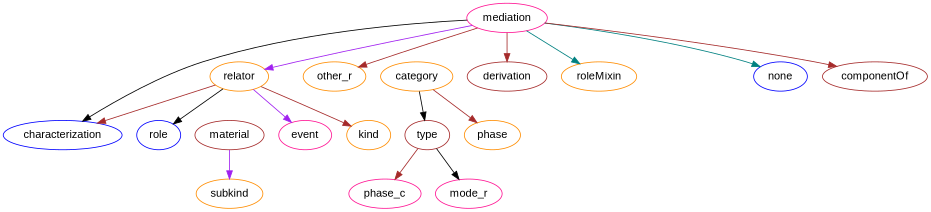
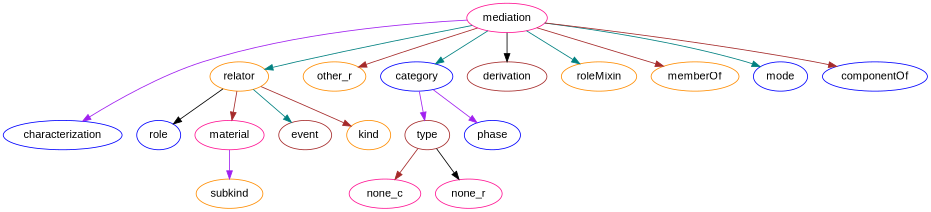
edge "mediation" -> "derivation": color brown -> black
edge "mediation" -> "characterization": color black -> purple
edge "mediation" -> "category": added
edge "mediation" -> "relator": color purple -> teal
node "category": color darkorange -> blue
node "memberOf": added
node "none": label "none" -> "mode"
node "componentOf": color brown -> blue
edge "category" -> "type": color black -> purple
edge "relator" -> "characterization": now "relator" -> "material"
edge "relator" -> "event": color purple -> teal
edge "category" -> "phase": color brown -> purple
node "material": color brown -> deeppink
node "event": color deeppink -> brown
node "phase": color darkorange -> blue
node "phase_c": label "phase_c" -> "none_c"
node "mode_r": label "mode_r" -> "none_r"
